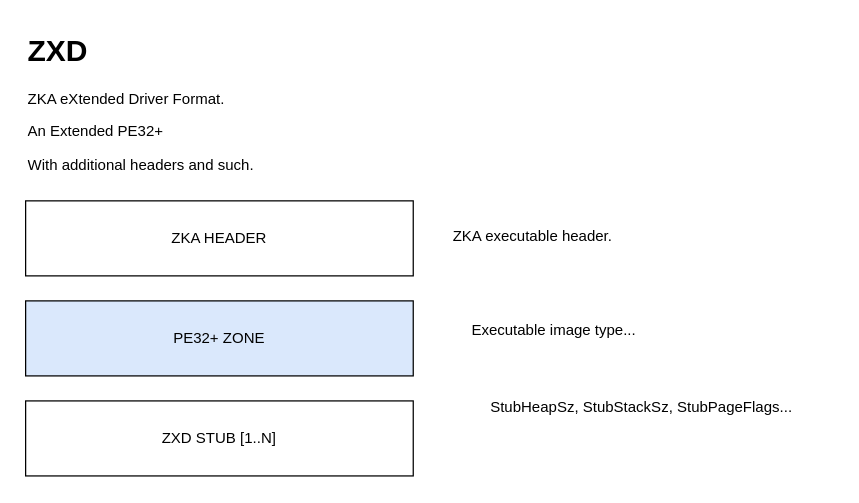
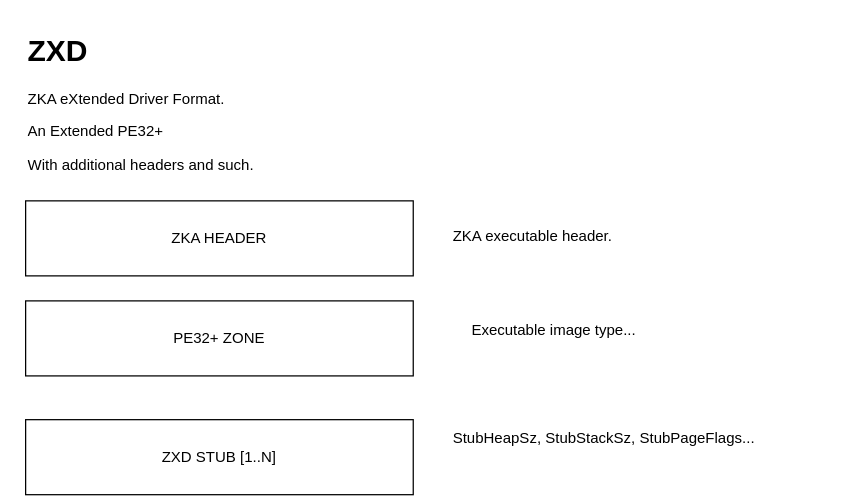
node "PE32+ ZONE": fillcolor #dae8fc -> #ffffff
node "StubHeapSz, StubStackSz, StubPageFlags...": moved (669, 407) -> (632, 438)
node "ZXD STUB [1..N]": moved (219, 438) -> (219, 457)
